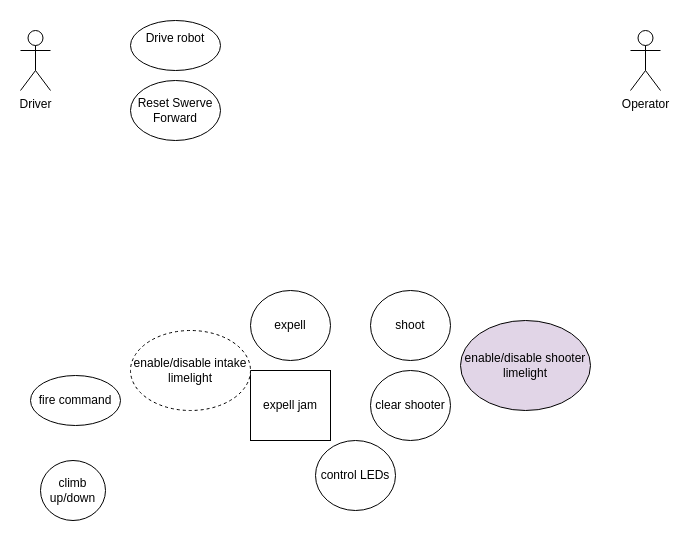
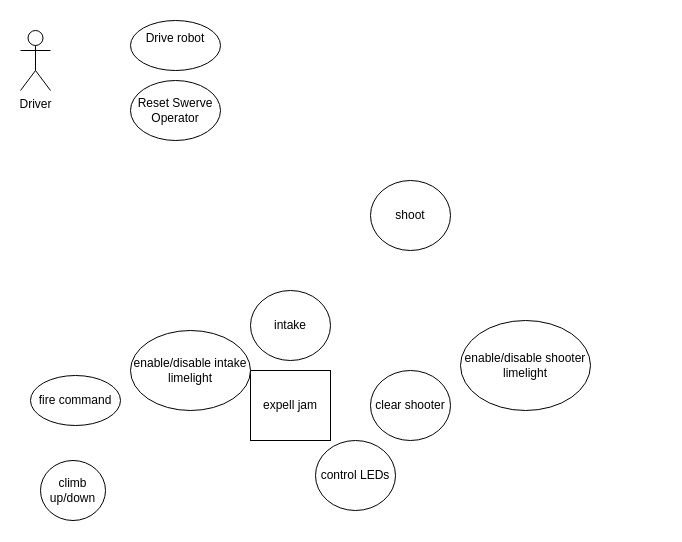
node "Operator": removed
node "Reset Swerve Forward": label "Reset Swerve Forward" -> "Reset Swerve Operator"
node "expell": label "expell" -> "intake"
node "shoot": moved (411, 326) -> (411, 216)
node "enable/disable shooter limelight": fillcolor #e1d5e7 -> #ffffff
node "enable/disable intake limelight": style dashed -> solid
